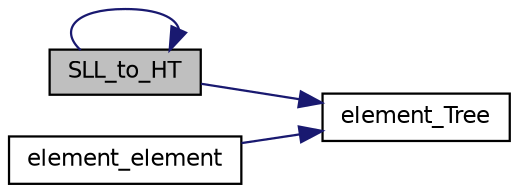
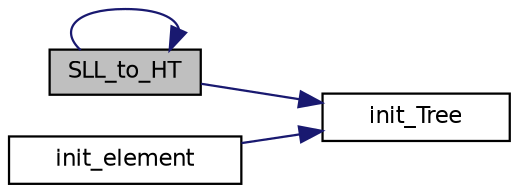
node "element_Tree": label "element_Tree" -> "init_Tree"
node "element_element": label "element_element" -> "init_element"
